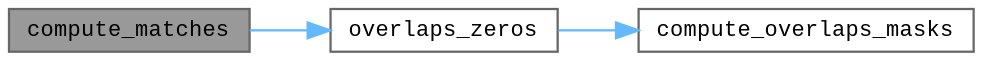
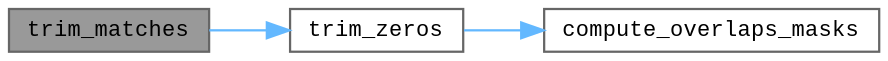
node "compute_matches": label "compute_matches" -> "trim_matches"
node "overlaps_zeros": label "overlaps_zeros" -> "trim_zeros"
